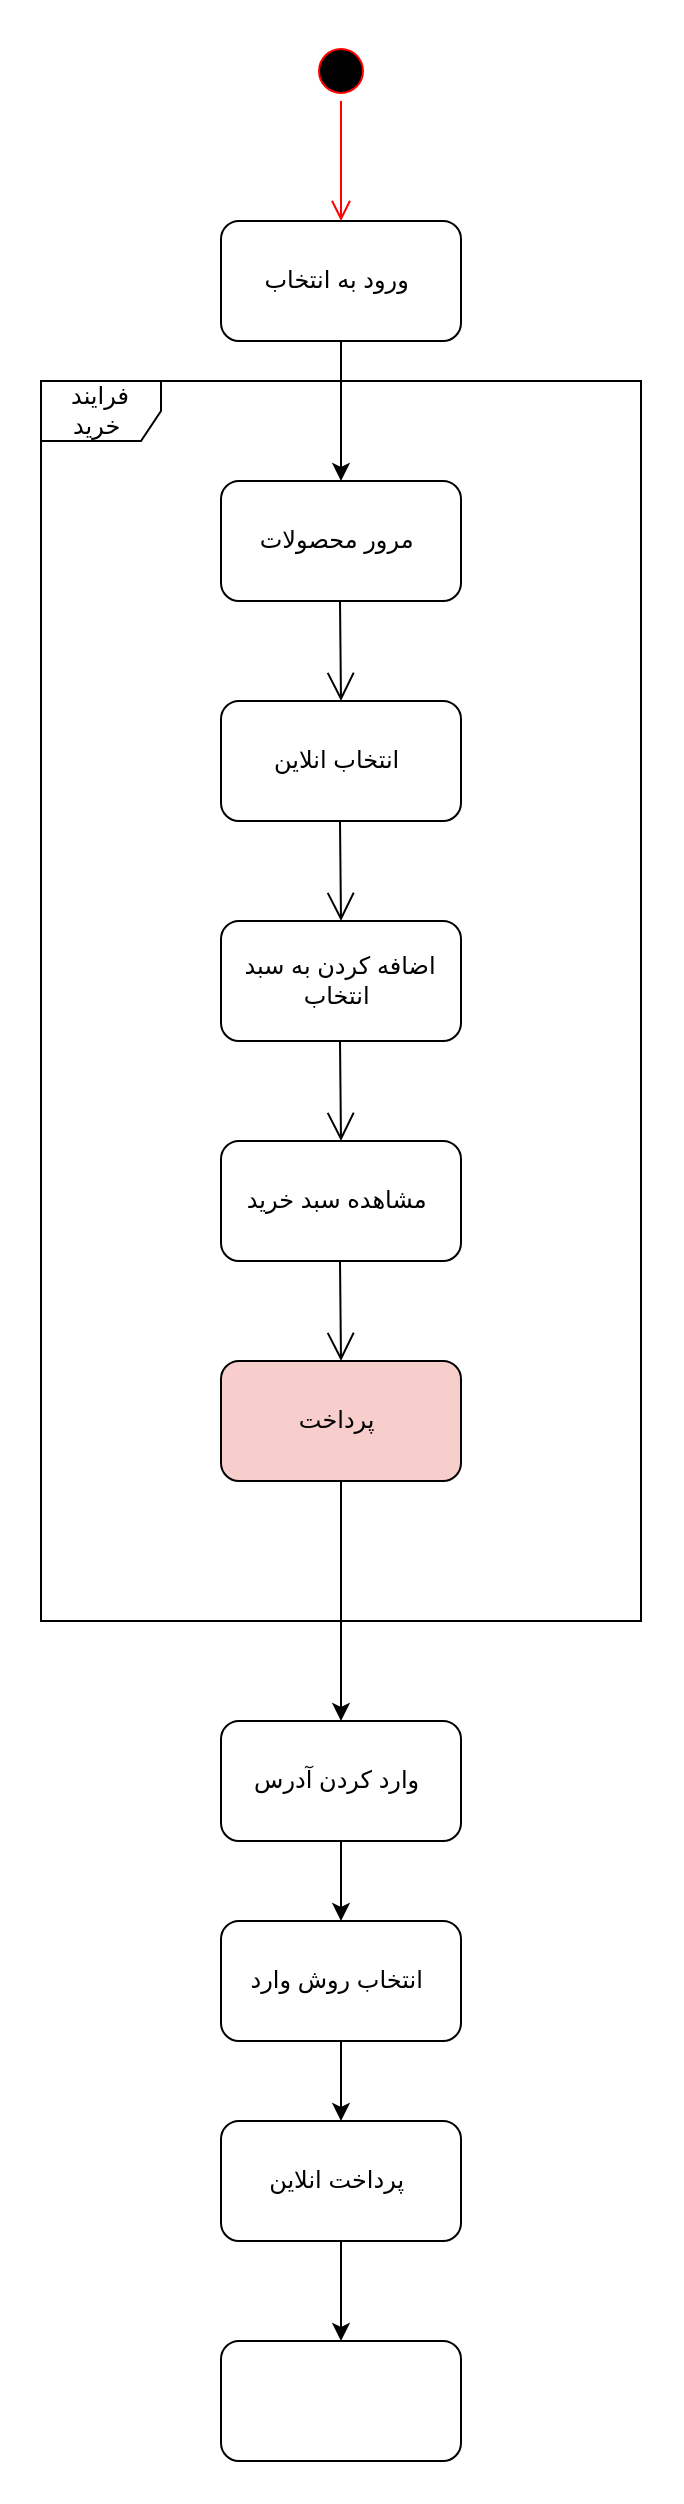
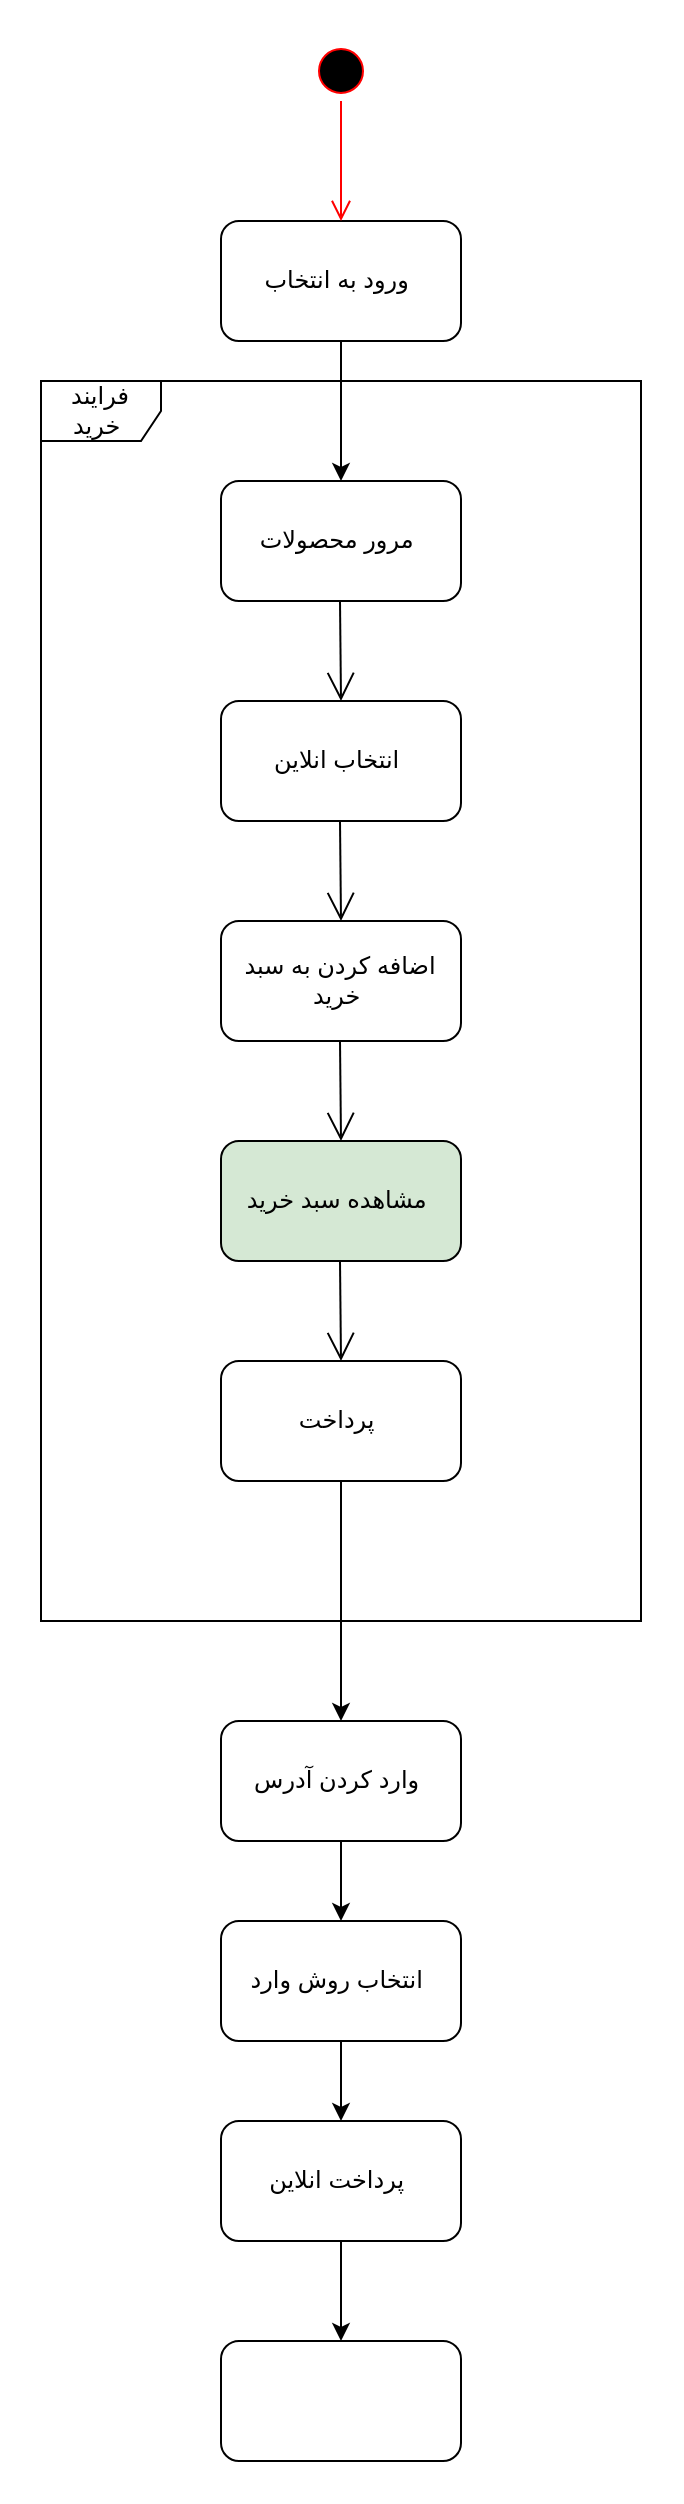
node "اضافه کردن به سبد انتخاب": label "اضافه کردن به سبد انتخاب" -> "اضافه کردن به سبد خرید"
node "مشاهده سبد خرید": fillcolor #ffffff -> #d5e8d4
node "پرداخت": fillcolor #f8cecc -> #ffffff
